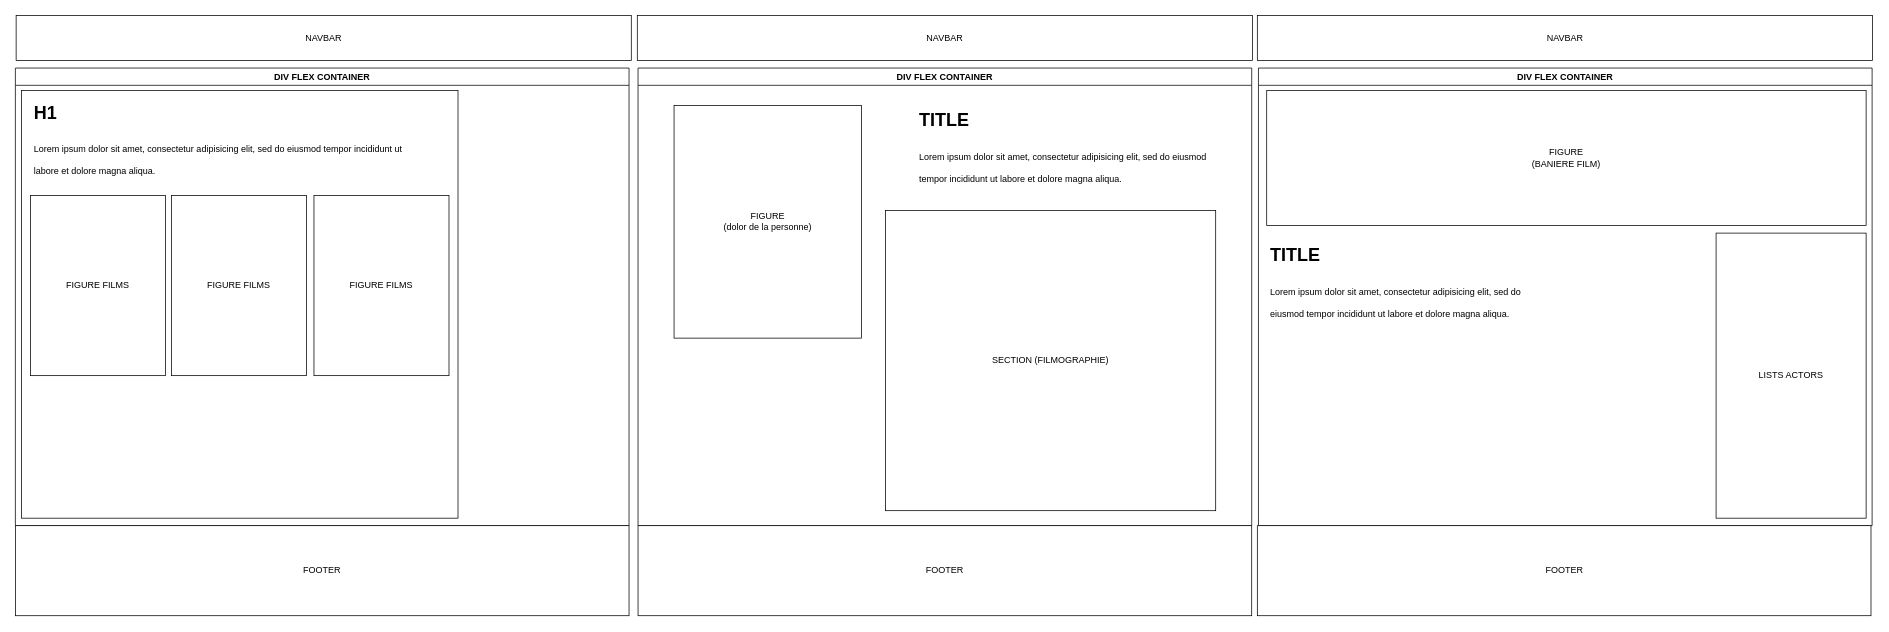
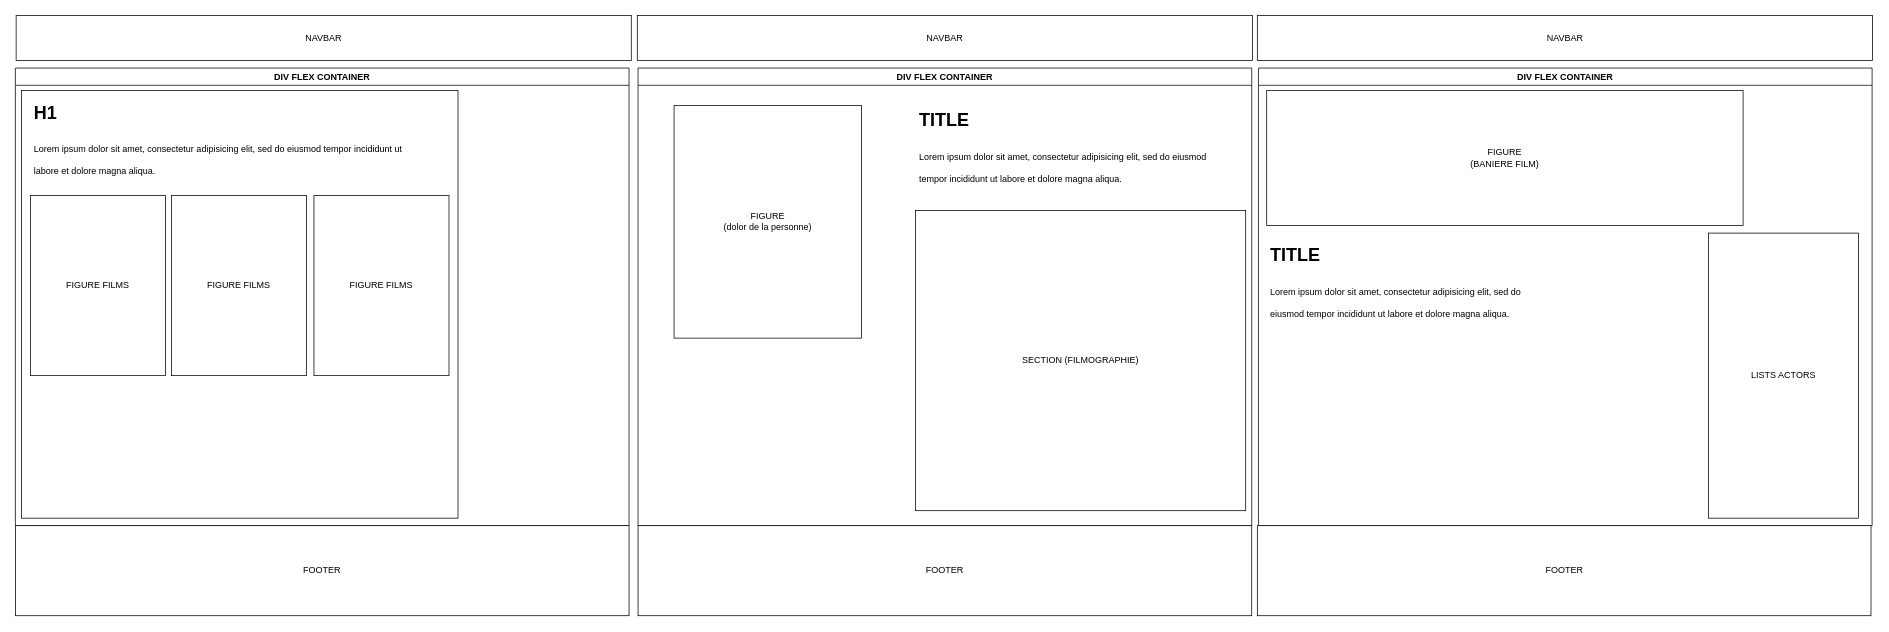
node "FIGURE (BANIERE FILM)": size 599x135 -> 476x135
node "SECTION (FILMOGRAPHIE)": moved (1050, 360) -> (1080, 360)
node "LISTS ACTORS": moved (1791, 375) -> (1783, 375)
